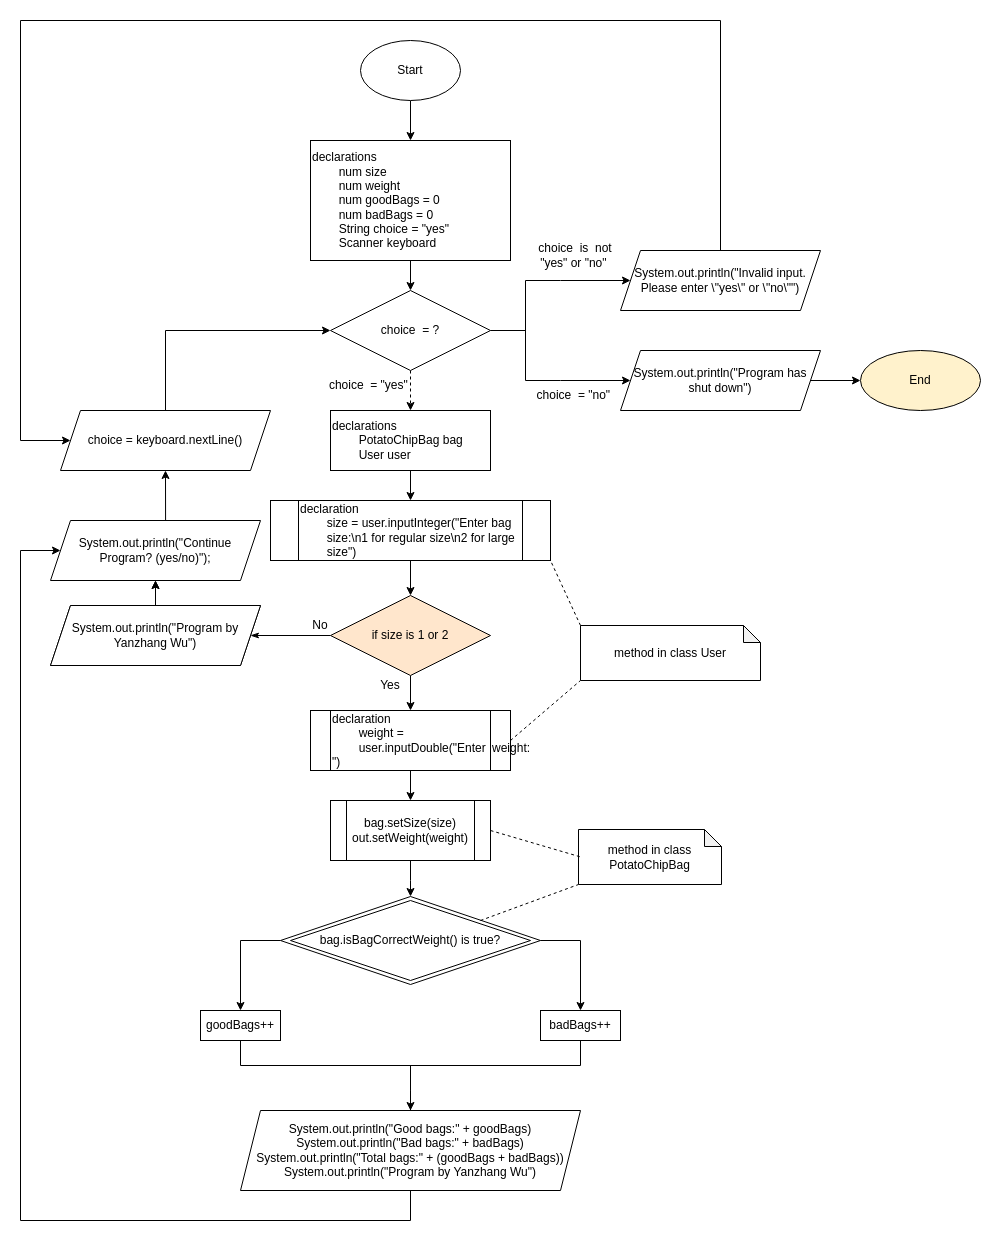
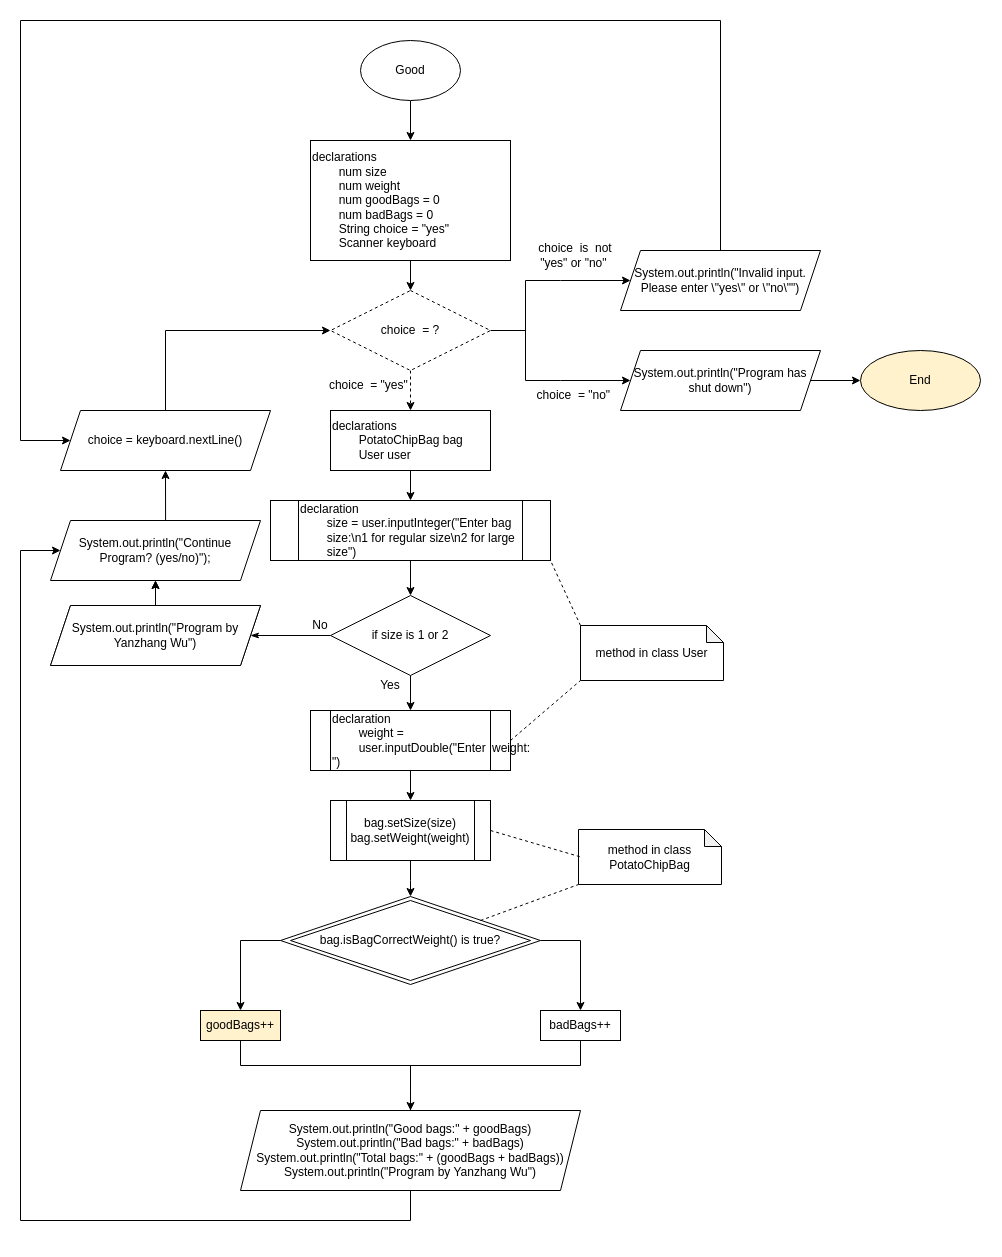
node "Start": label "Start" -> "Good"
node "choice = ?": style solid -> dashed
node "if size is 1 or 2": fillcolor #ffe6cc -> #ffffff
node "method in class User": size 180x55 -> 143x55
node "bag.setSize(size) out.setWeight(weight)": label "bag.setSize(size) out.setWeight(weight)" -> "bag.setSize(size) bag.setWeight(weight)"
node "goodBags++": fillcolor #ffffff -> #fff2cc
